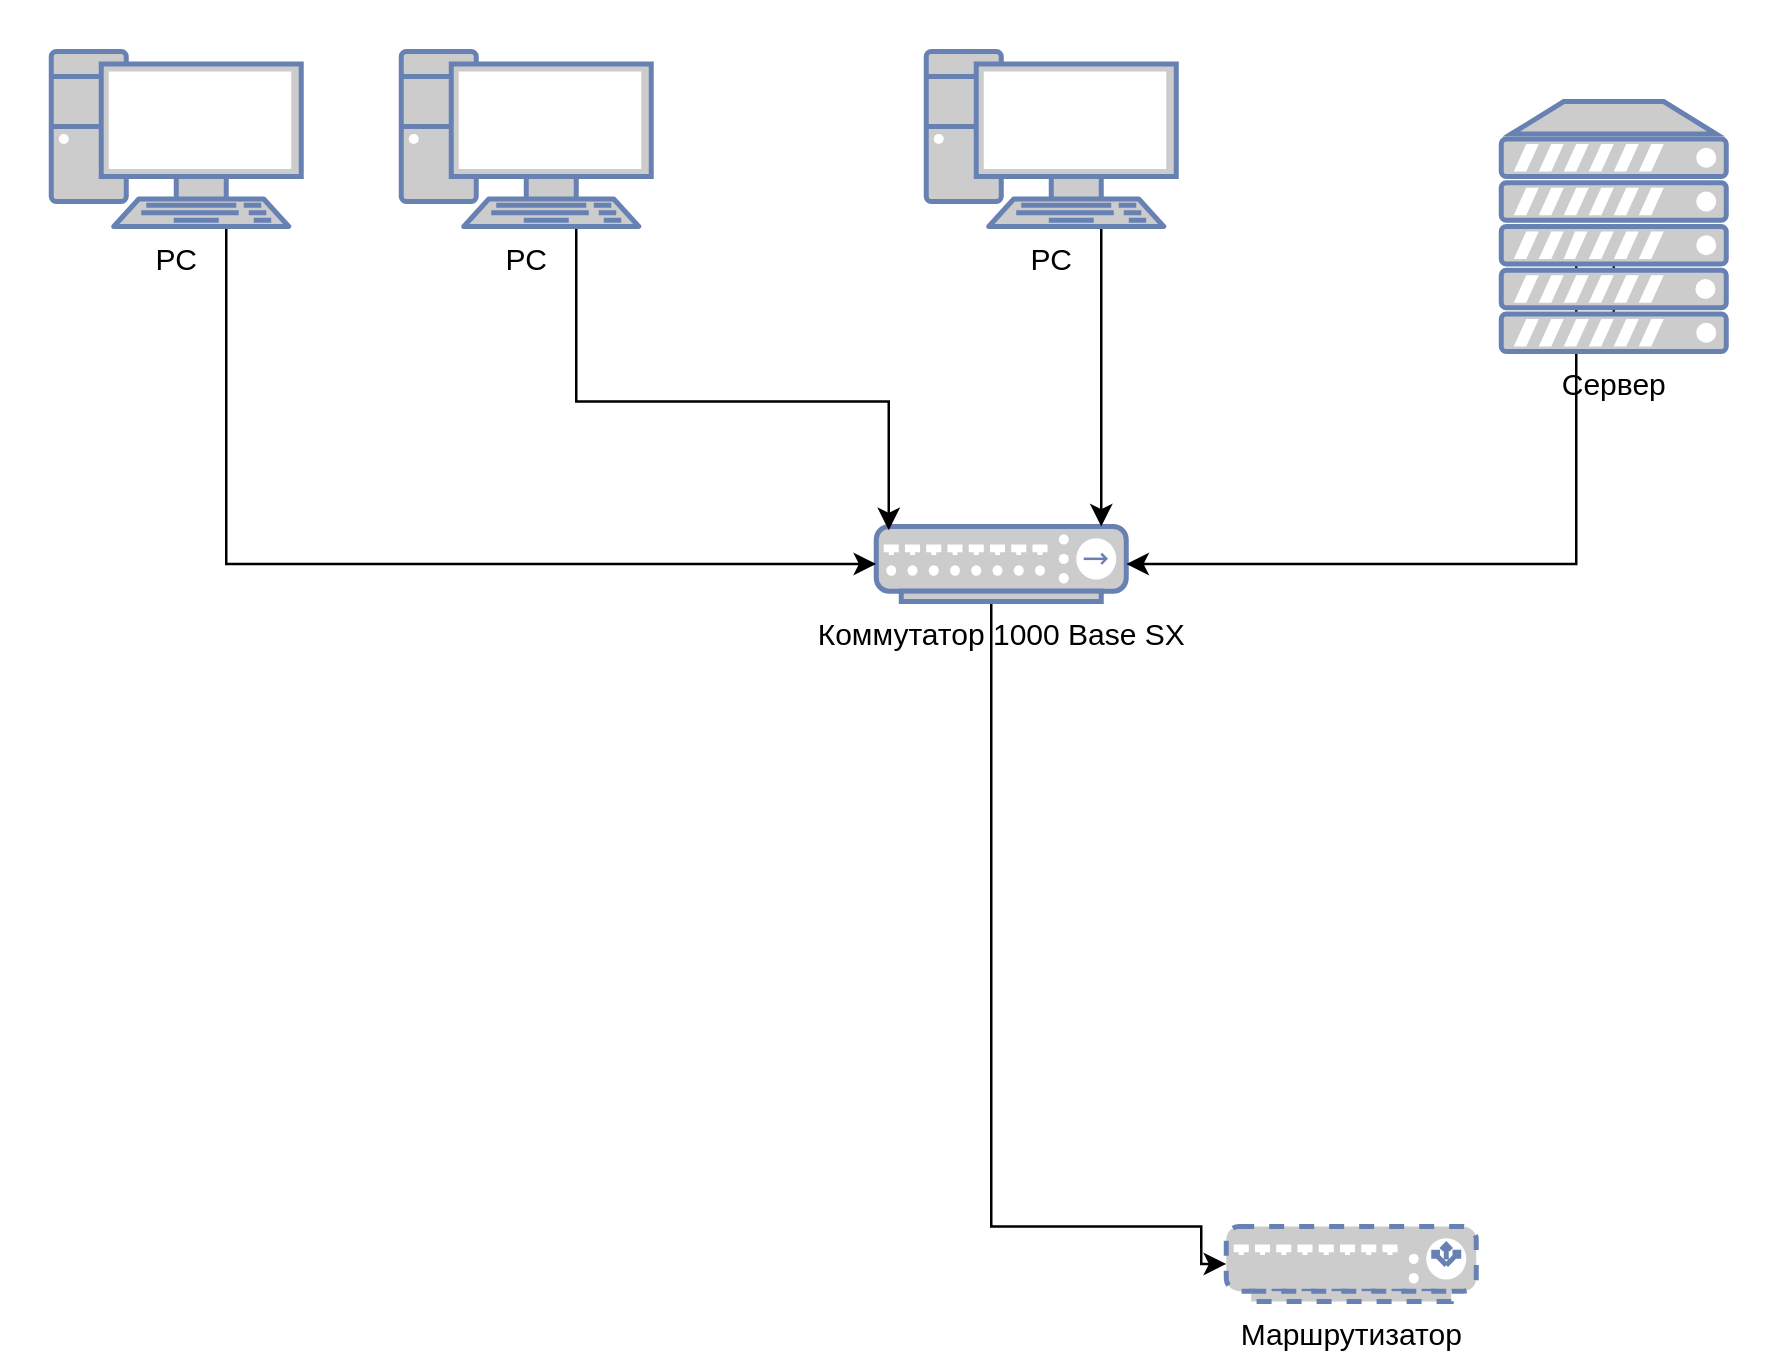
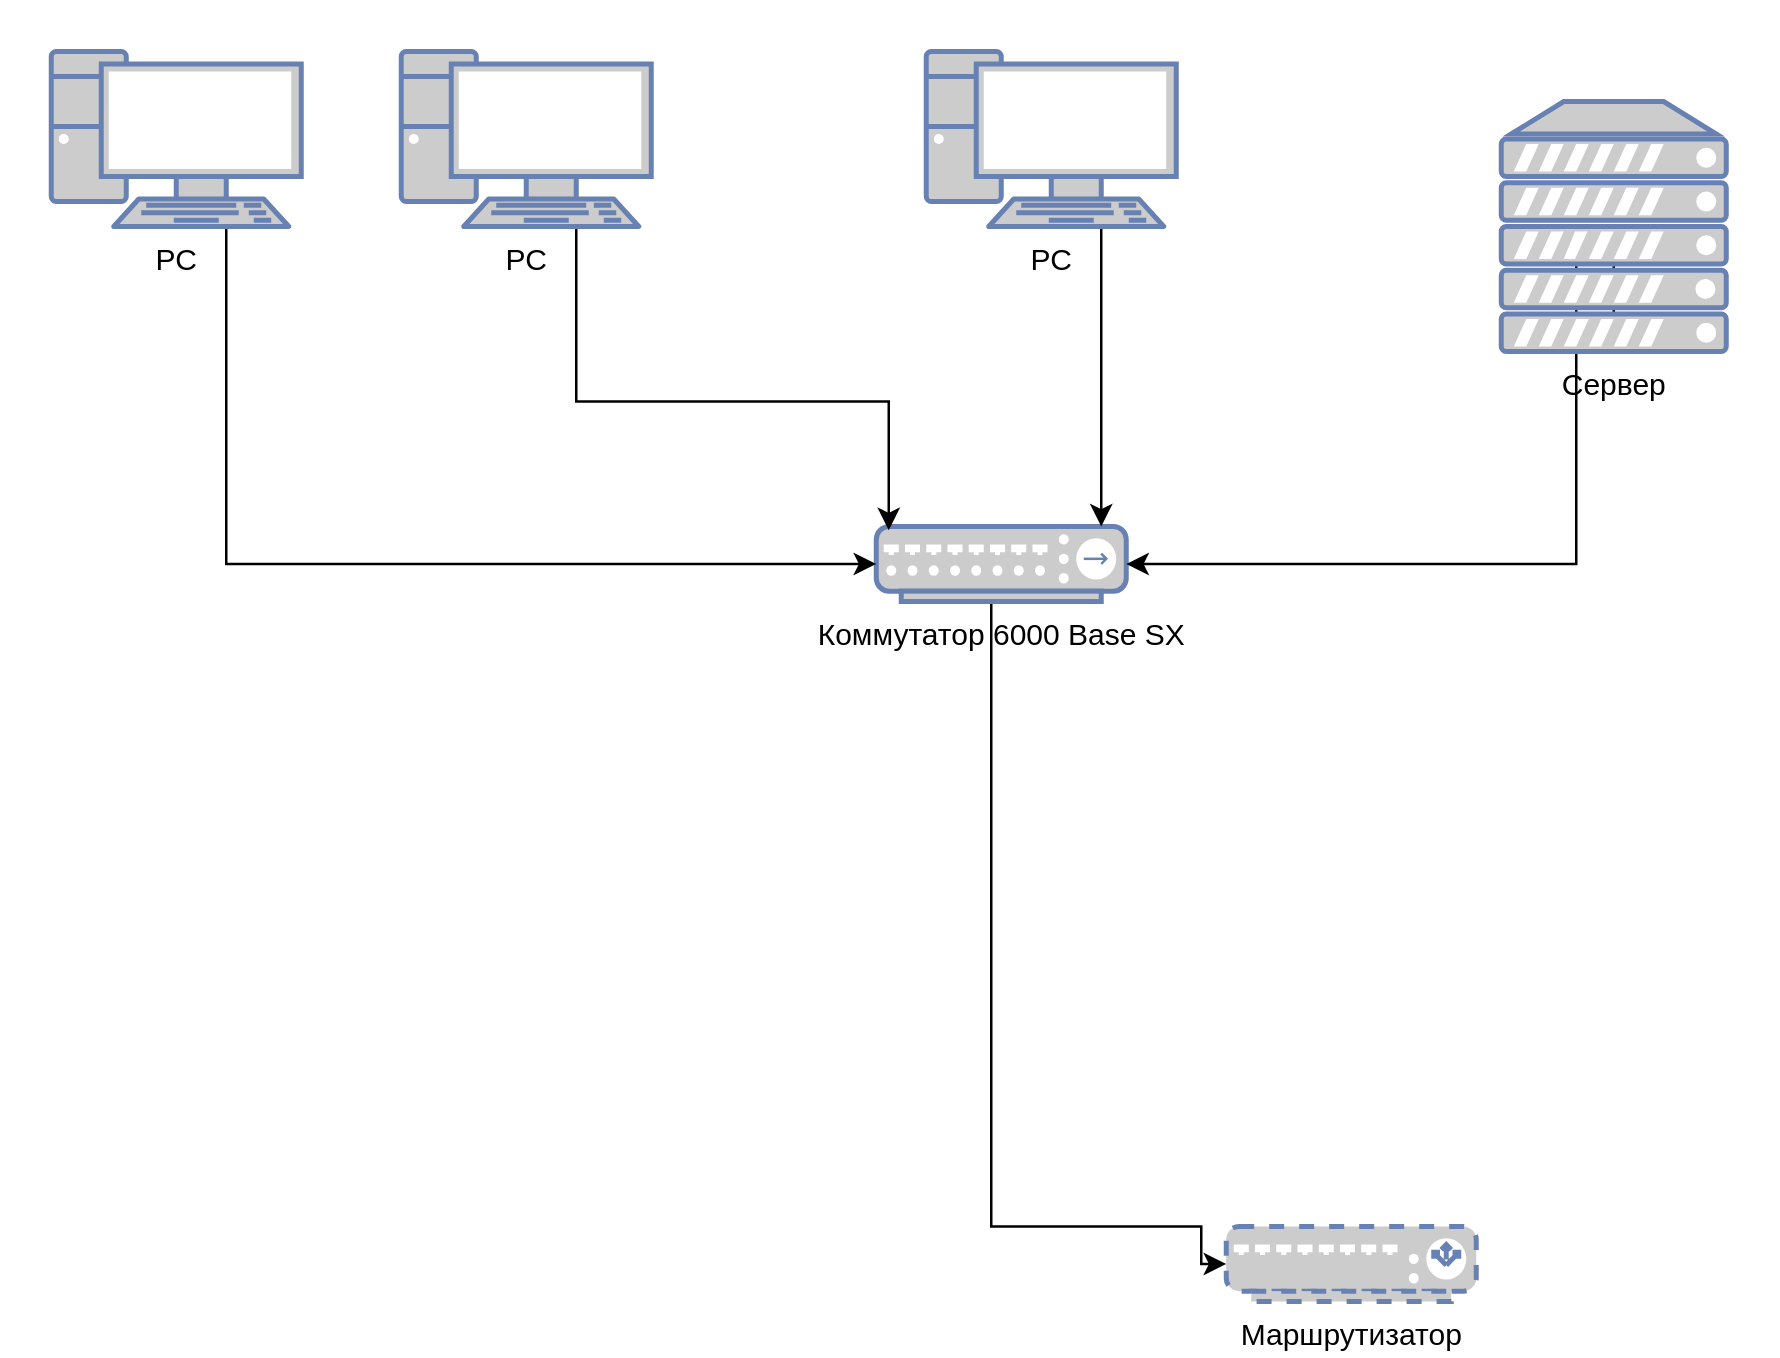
node "Коммутатор 1000 Base SX": label "Коммутатор 1000 Base SX" -> "Коммутатор 6000 Base SX"
